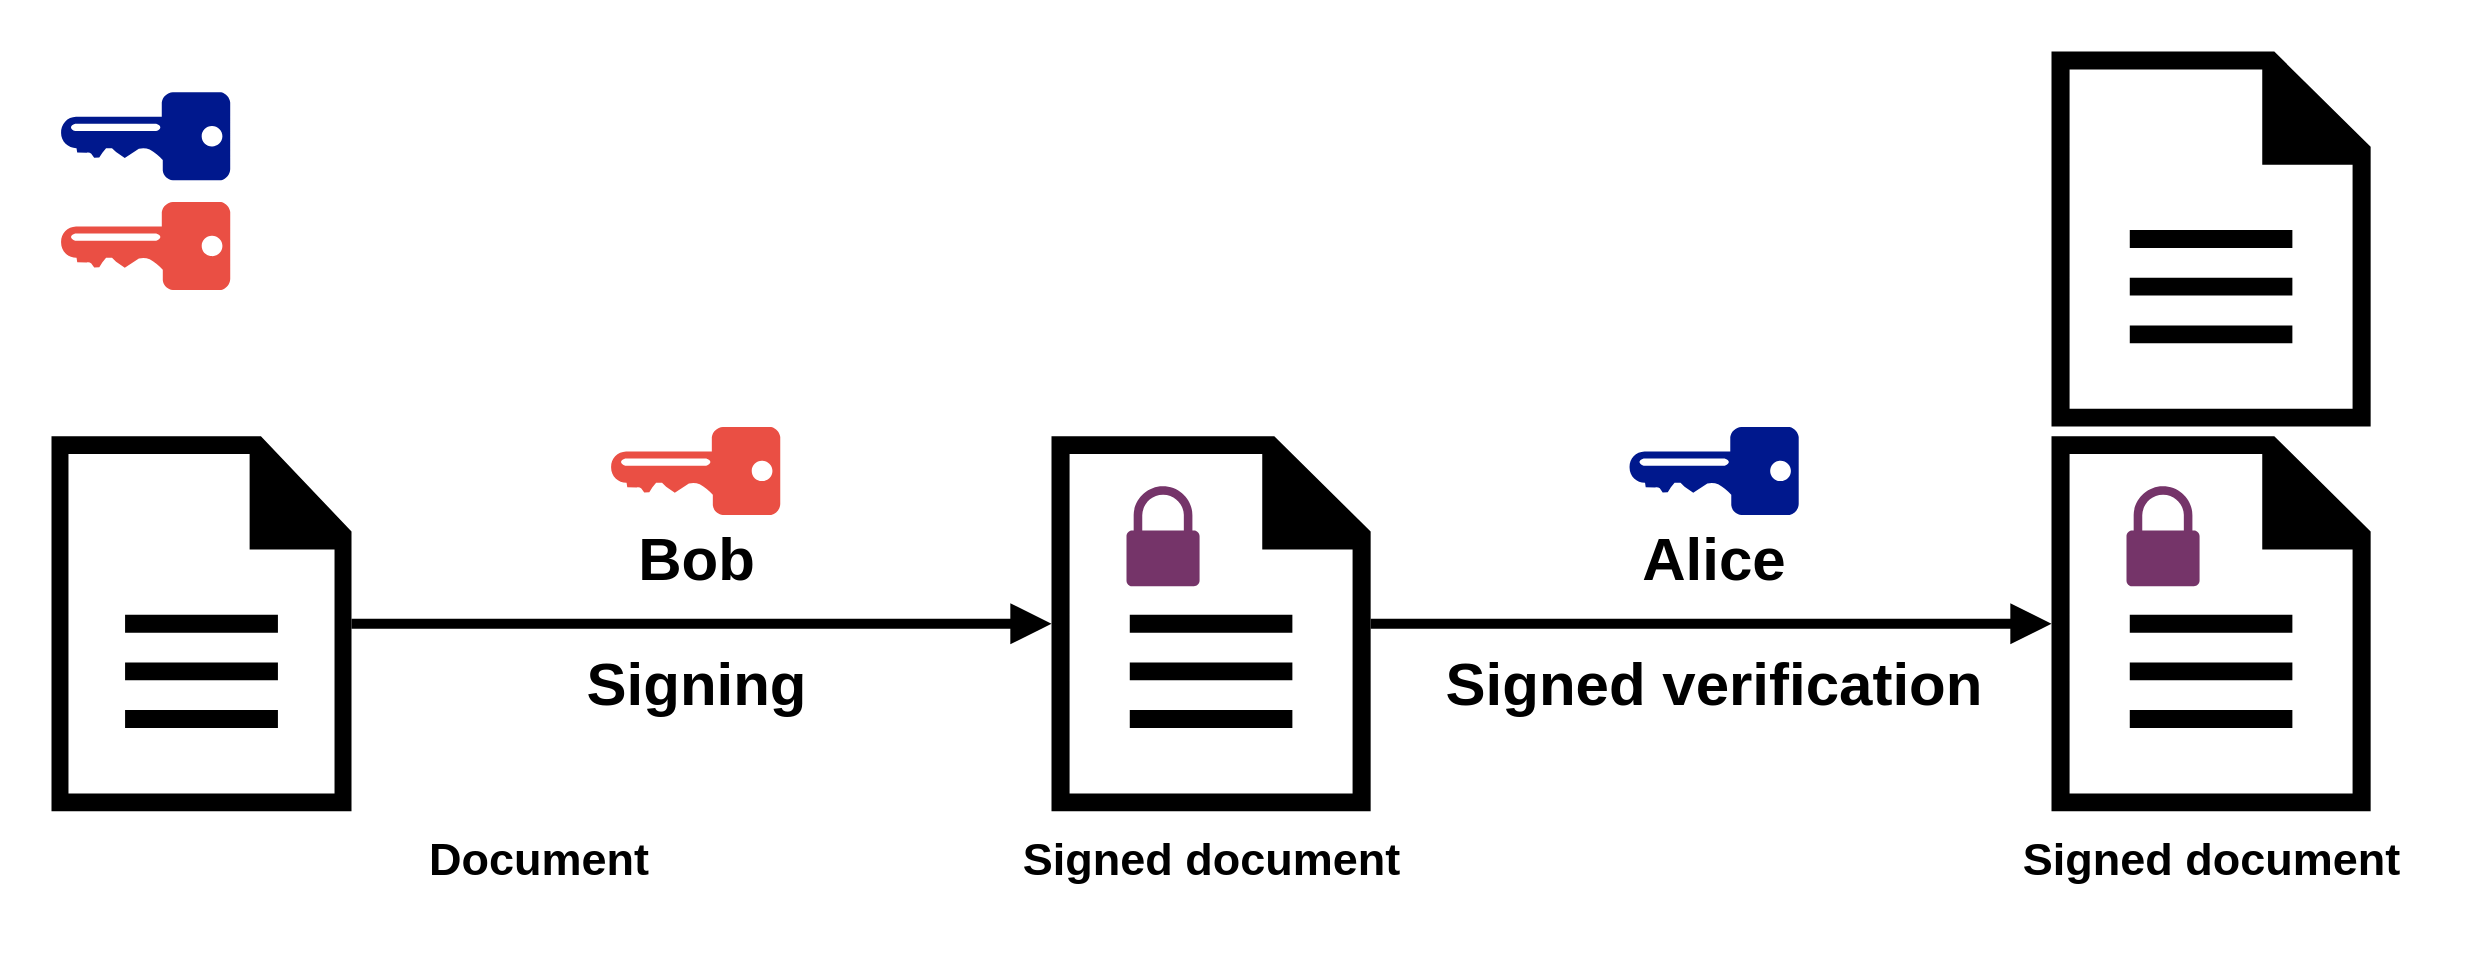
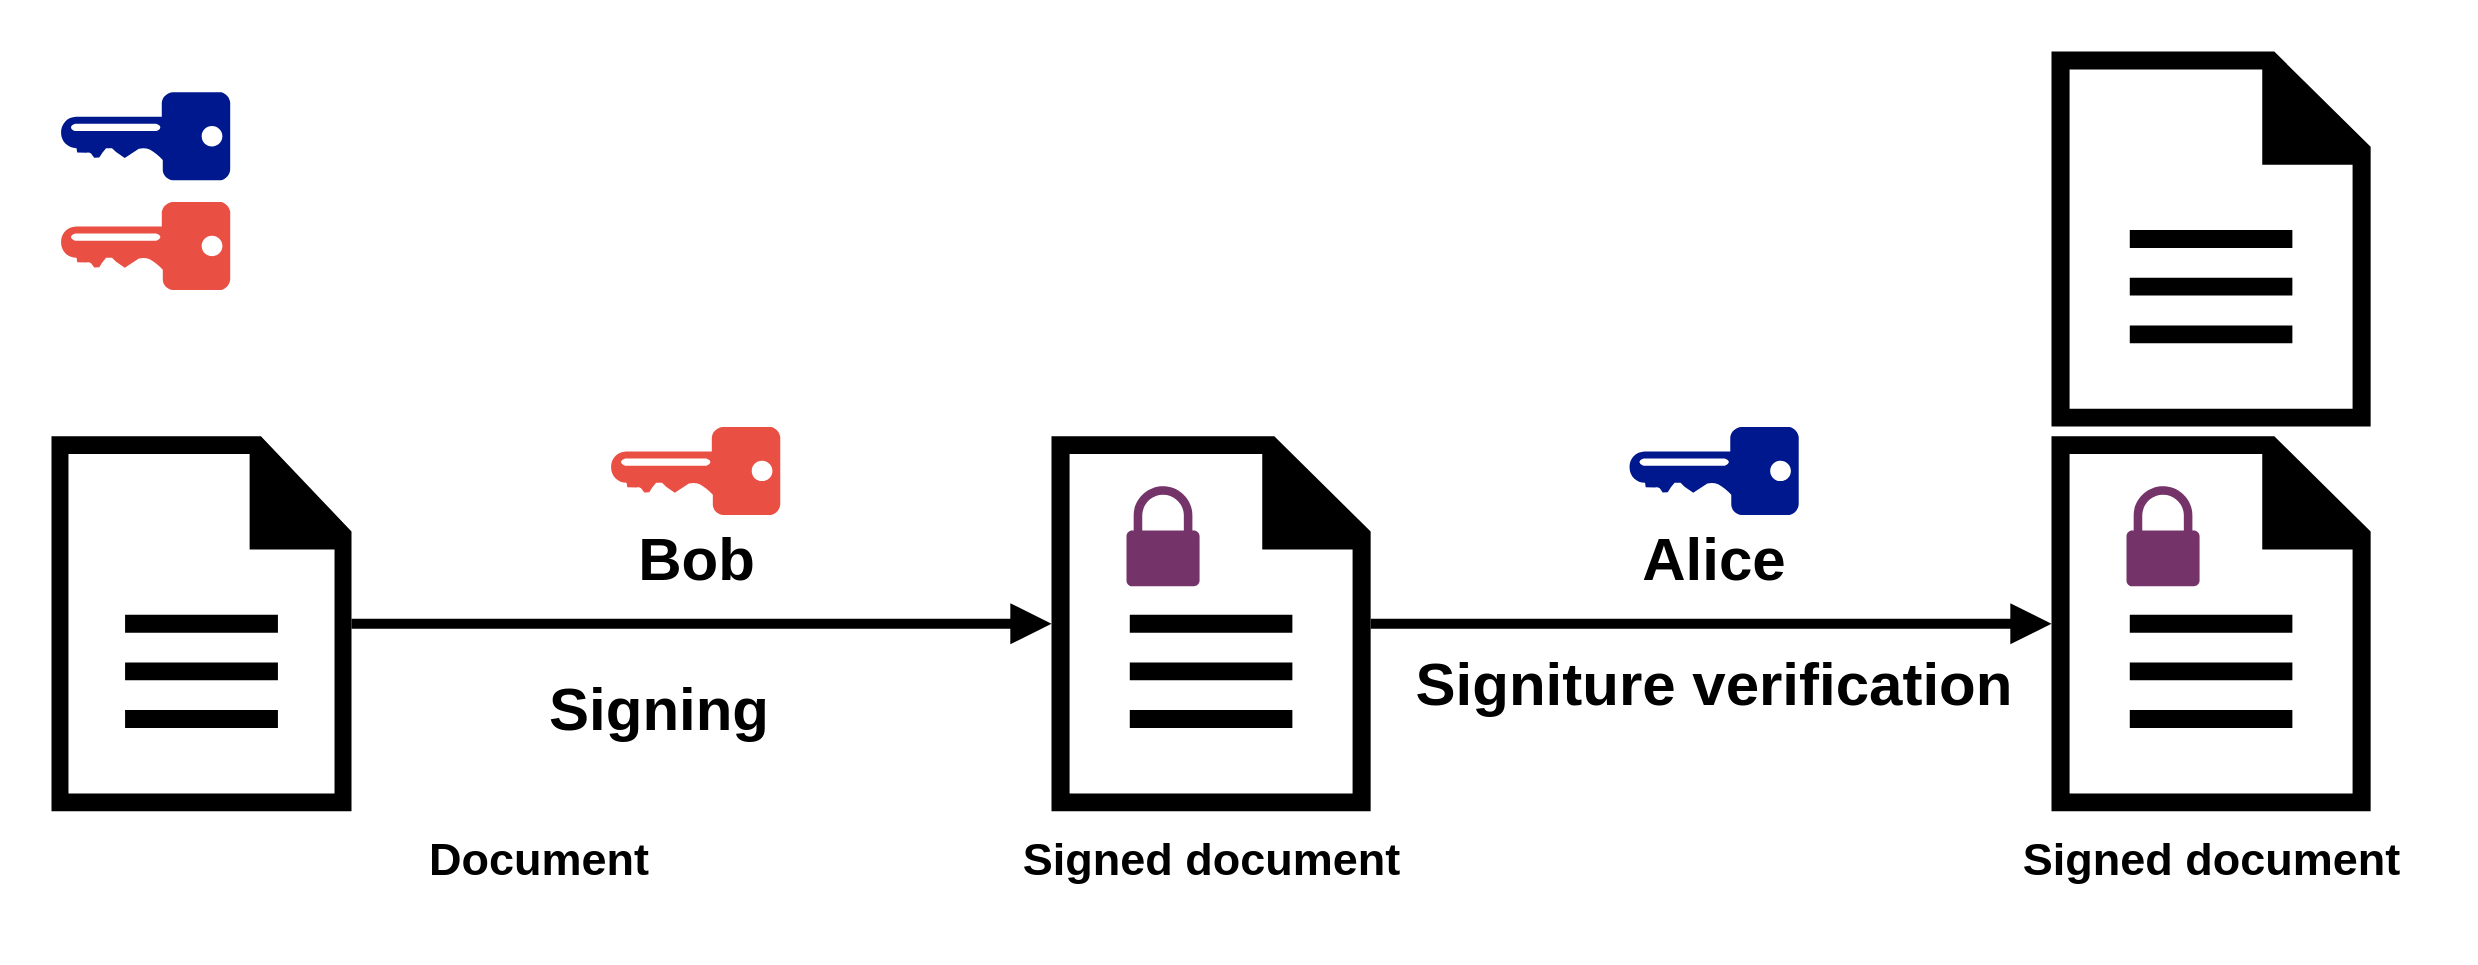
node "Signing": moved (695, 686) -> (658, 711)
node "Signed verification": label "Signed verification" -> "Signiture verification"
